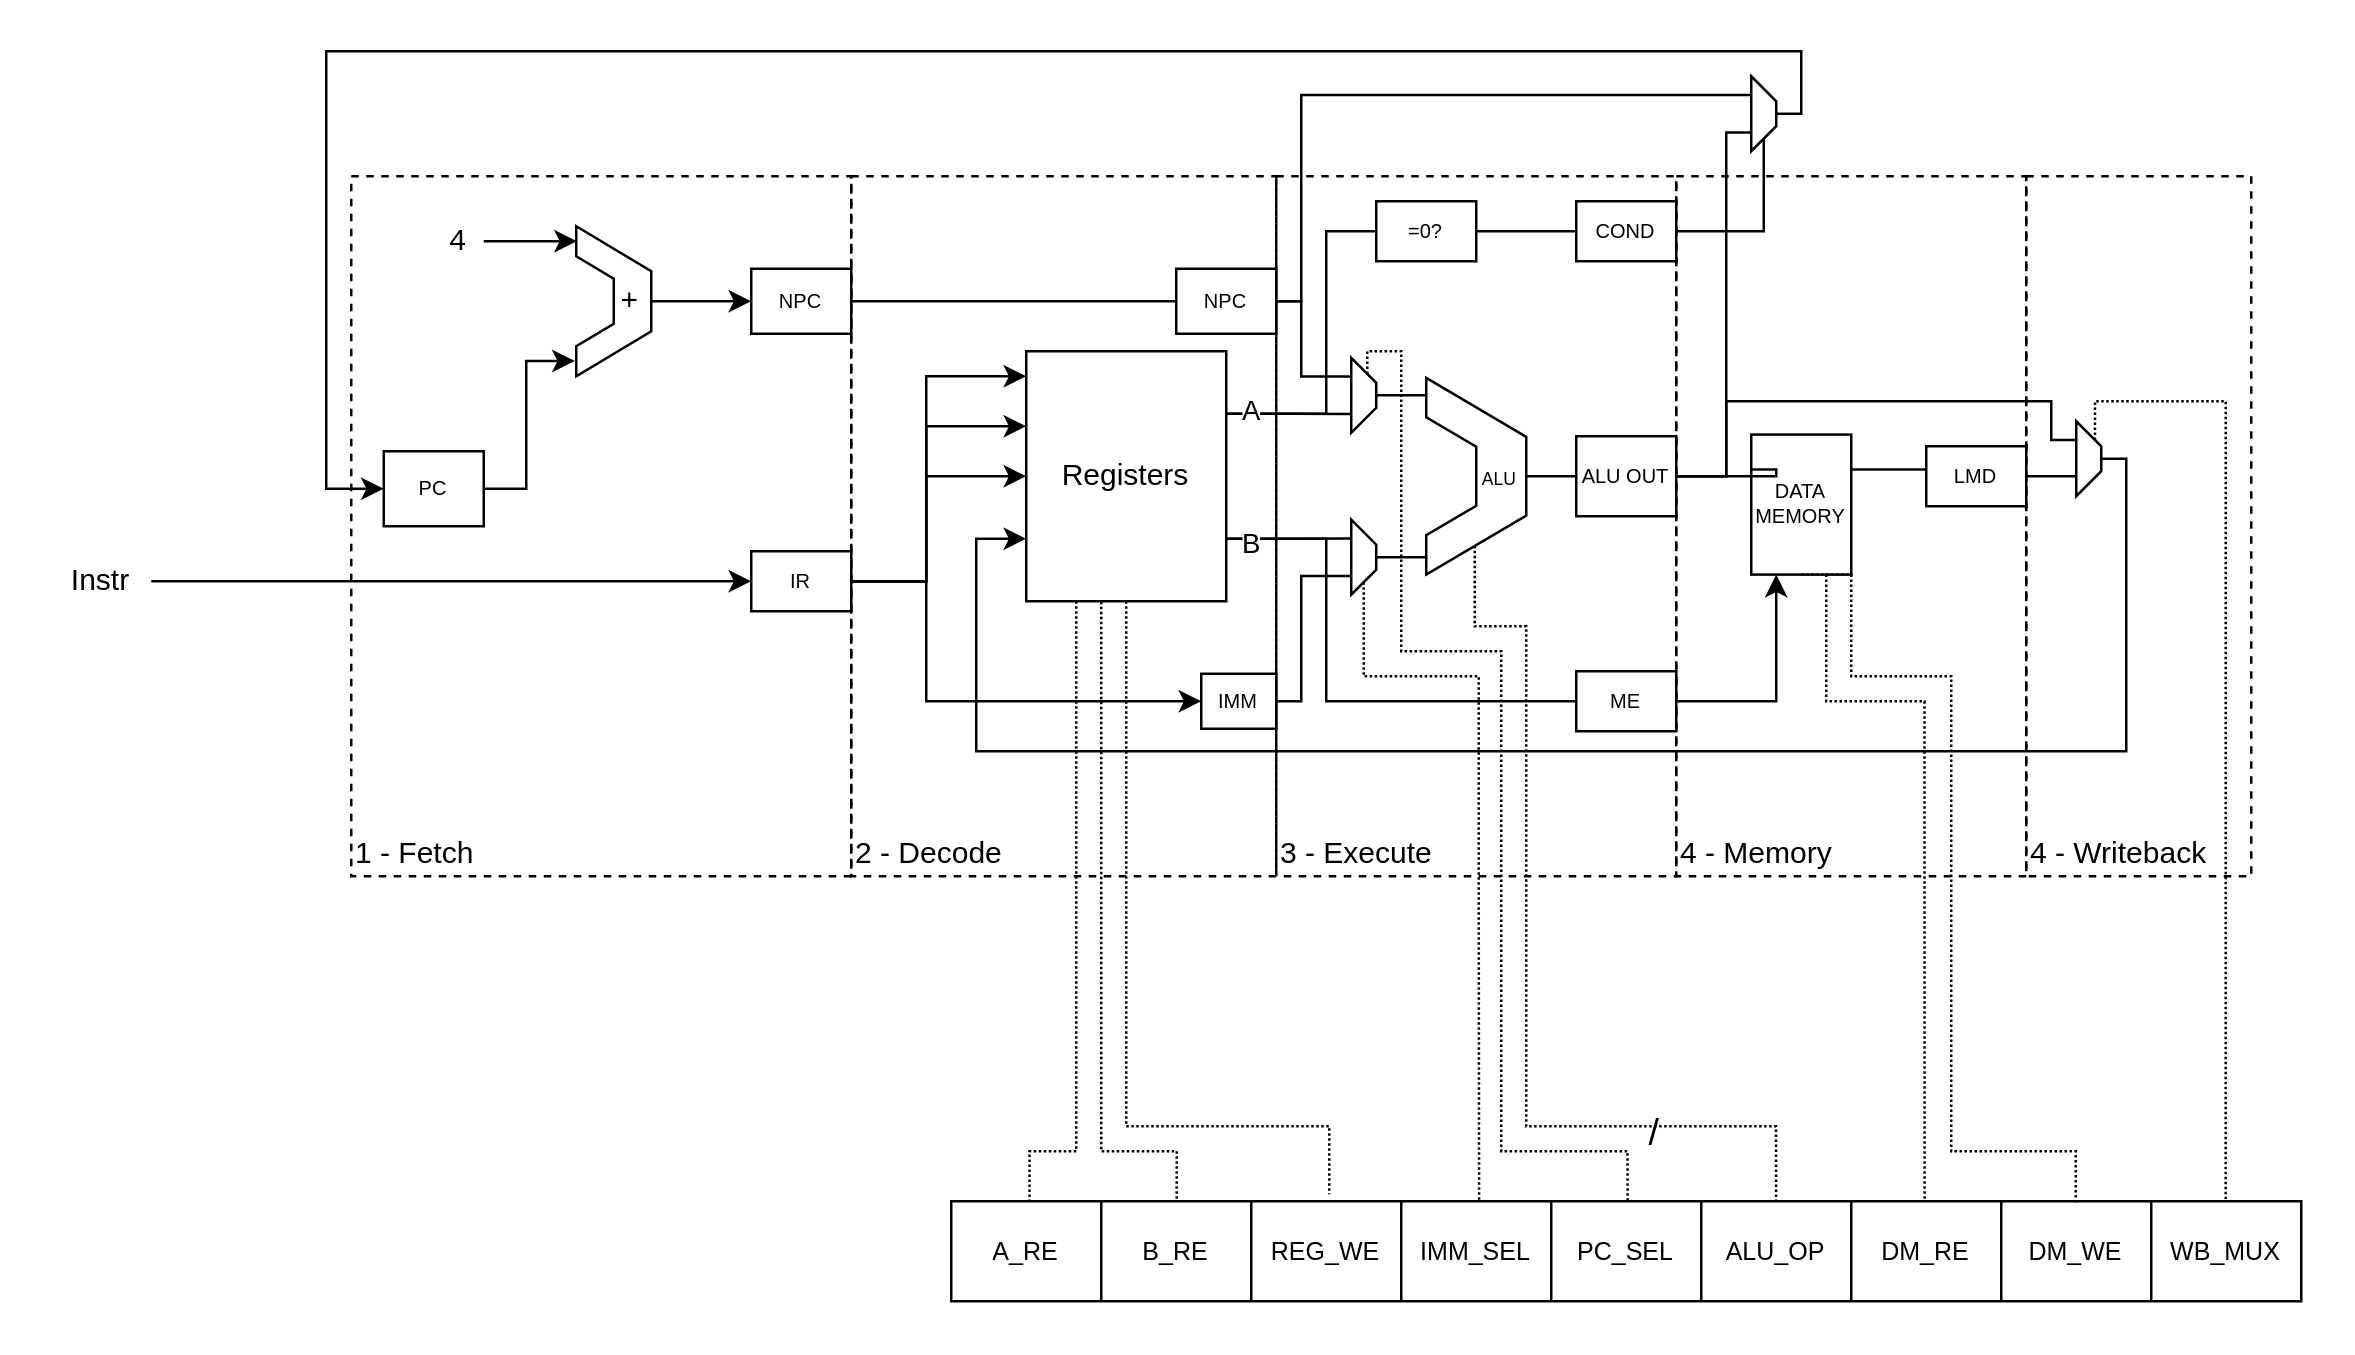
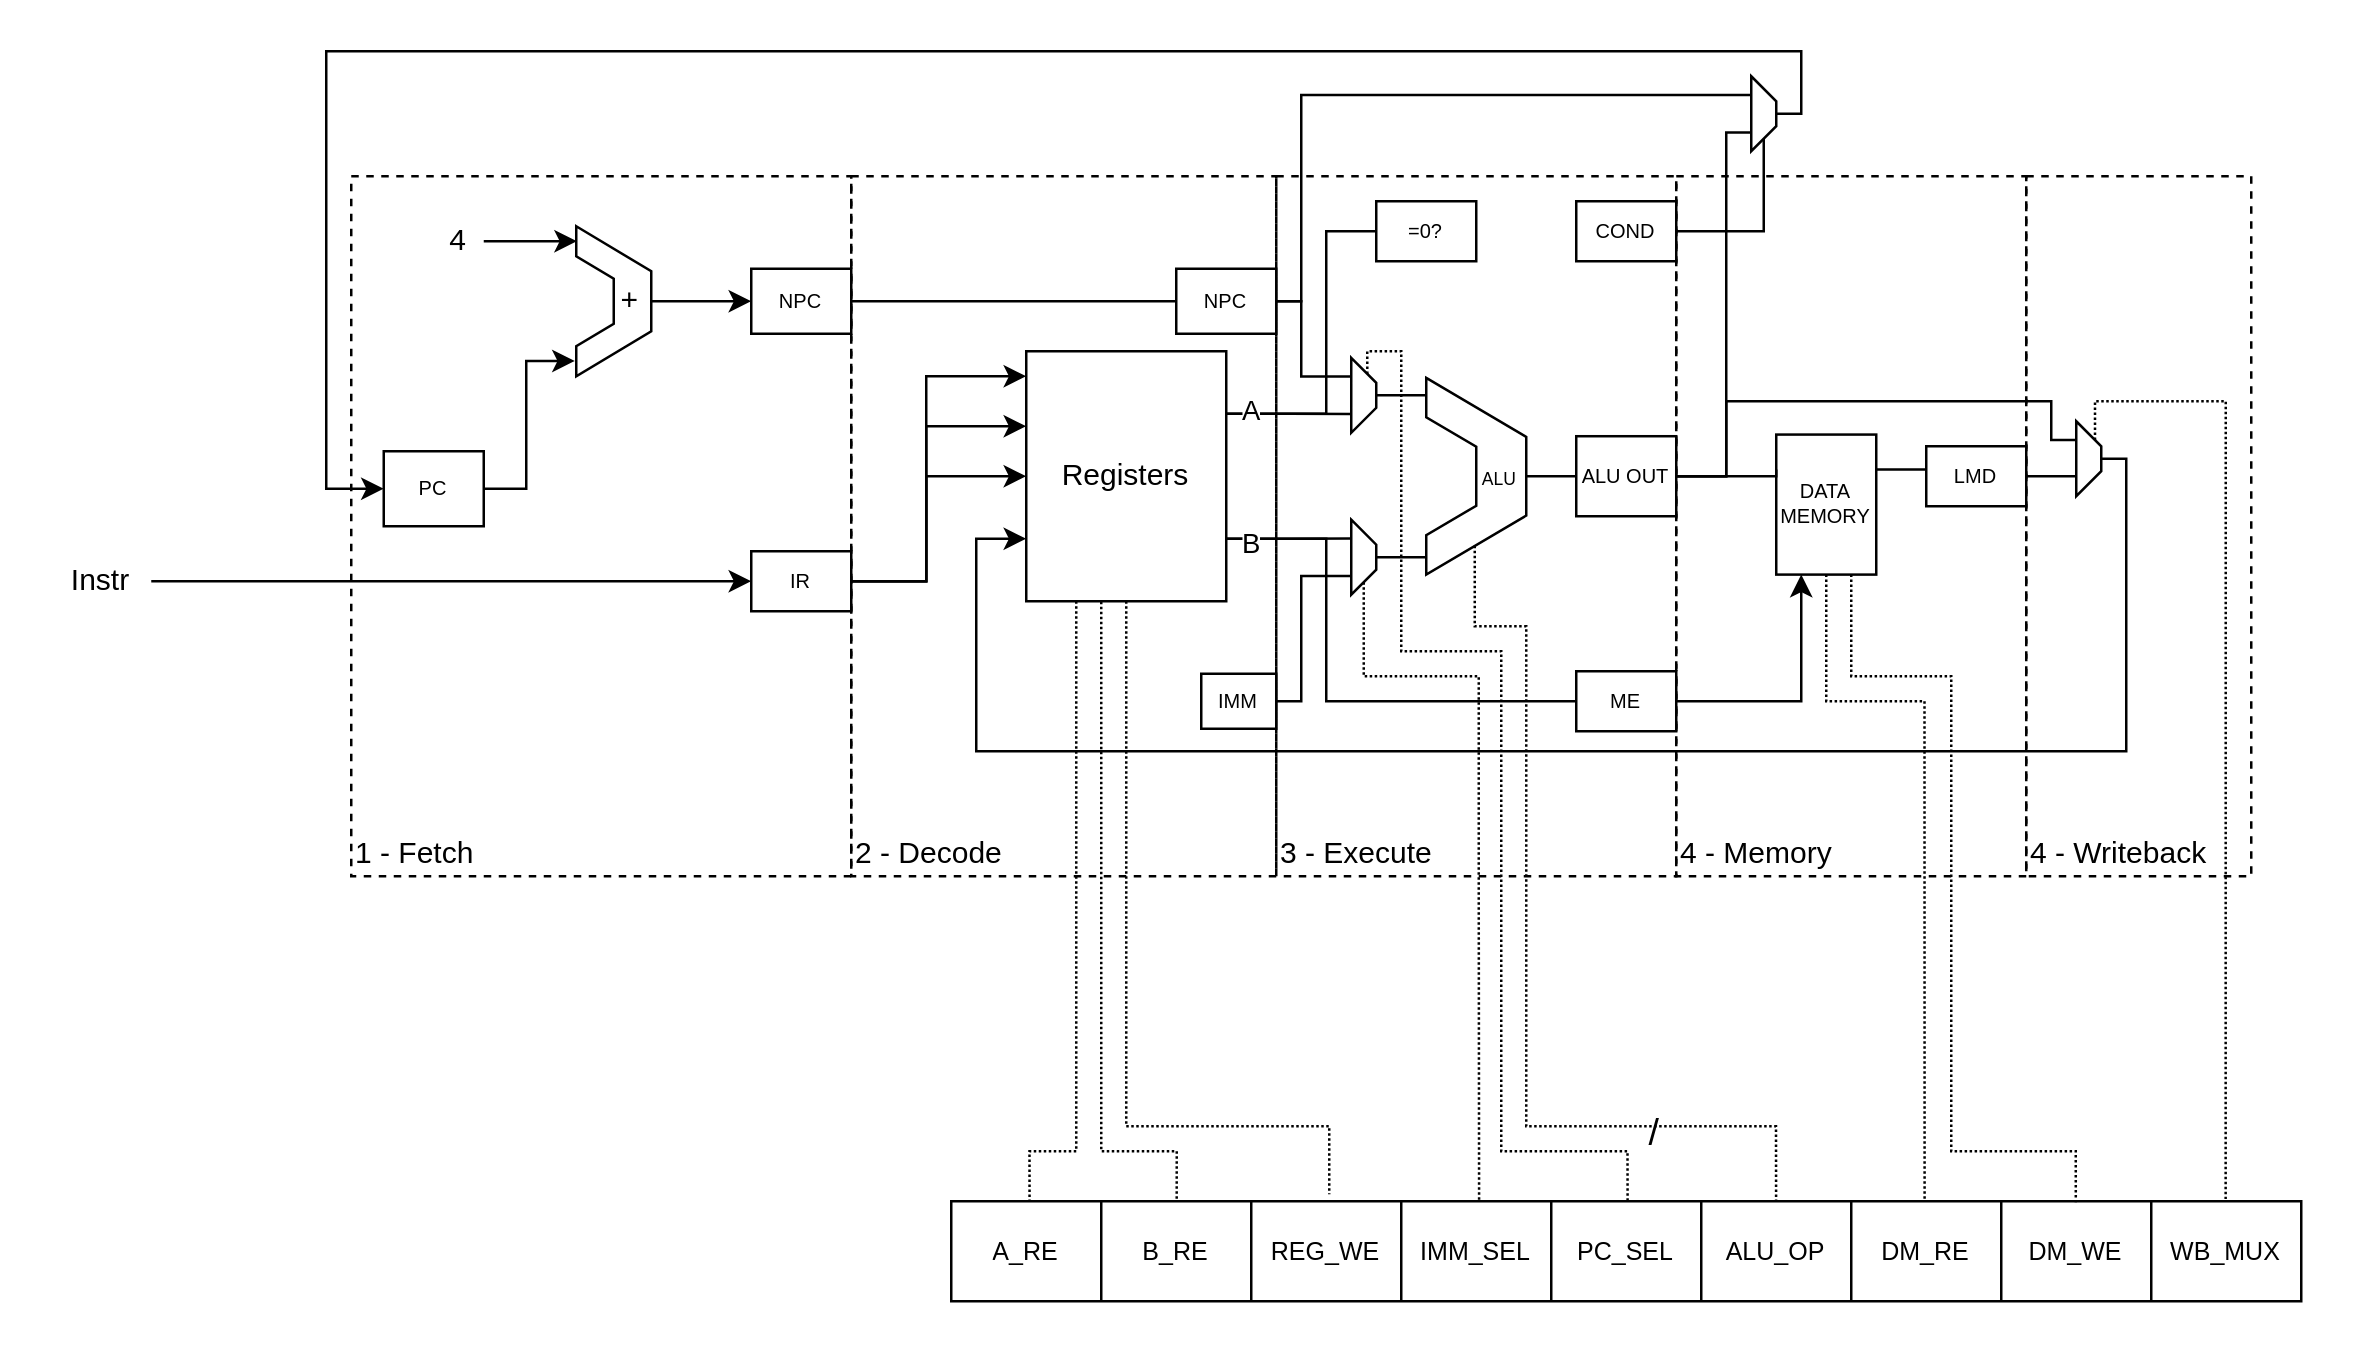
edge "=0?" -- "COND": removed
node "DATA MEMORY": moved (1801, 505) -> (1826, 505)
edge "IR" -> "IMM": removed
